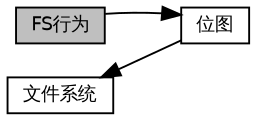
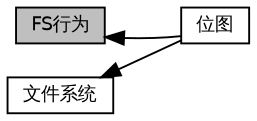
edge "FS行为" -> "位图": reversed
